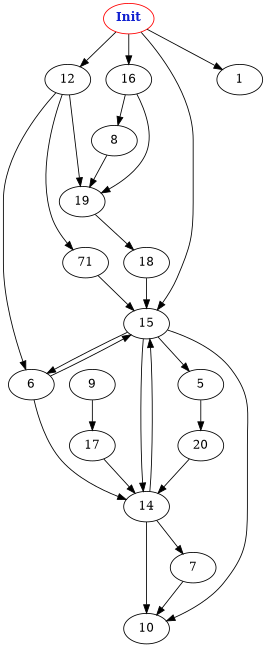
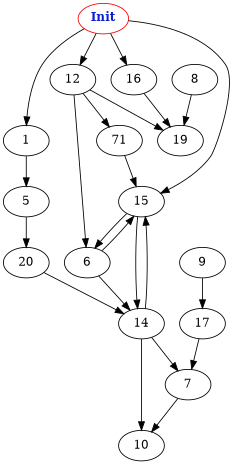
edge "16" -> "8": removed
node "18": removed
edge "15" -> "5": now "1" -> "5"
edge "15" -> "10": removed
edge "17" -> "14": now "17" -> "7"
